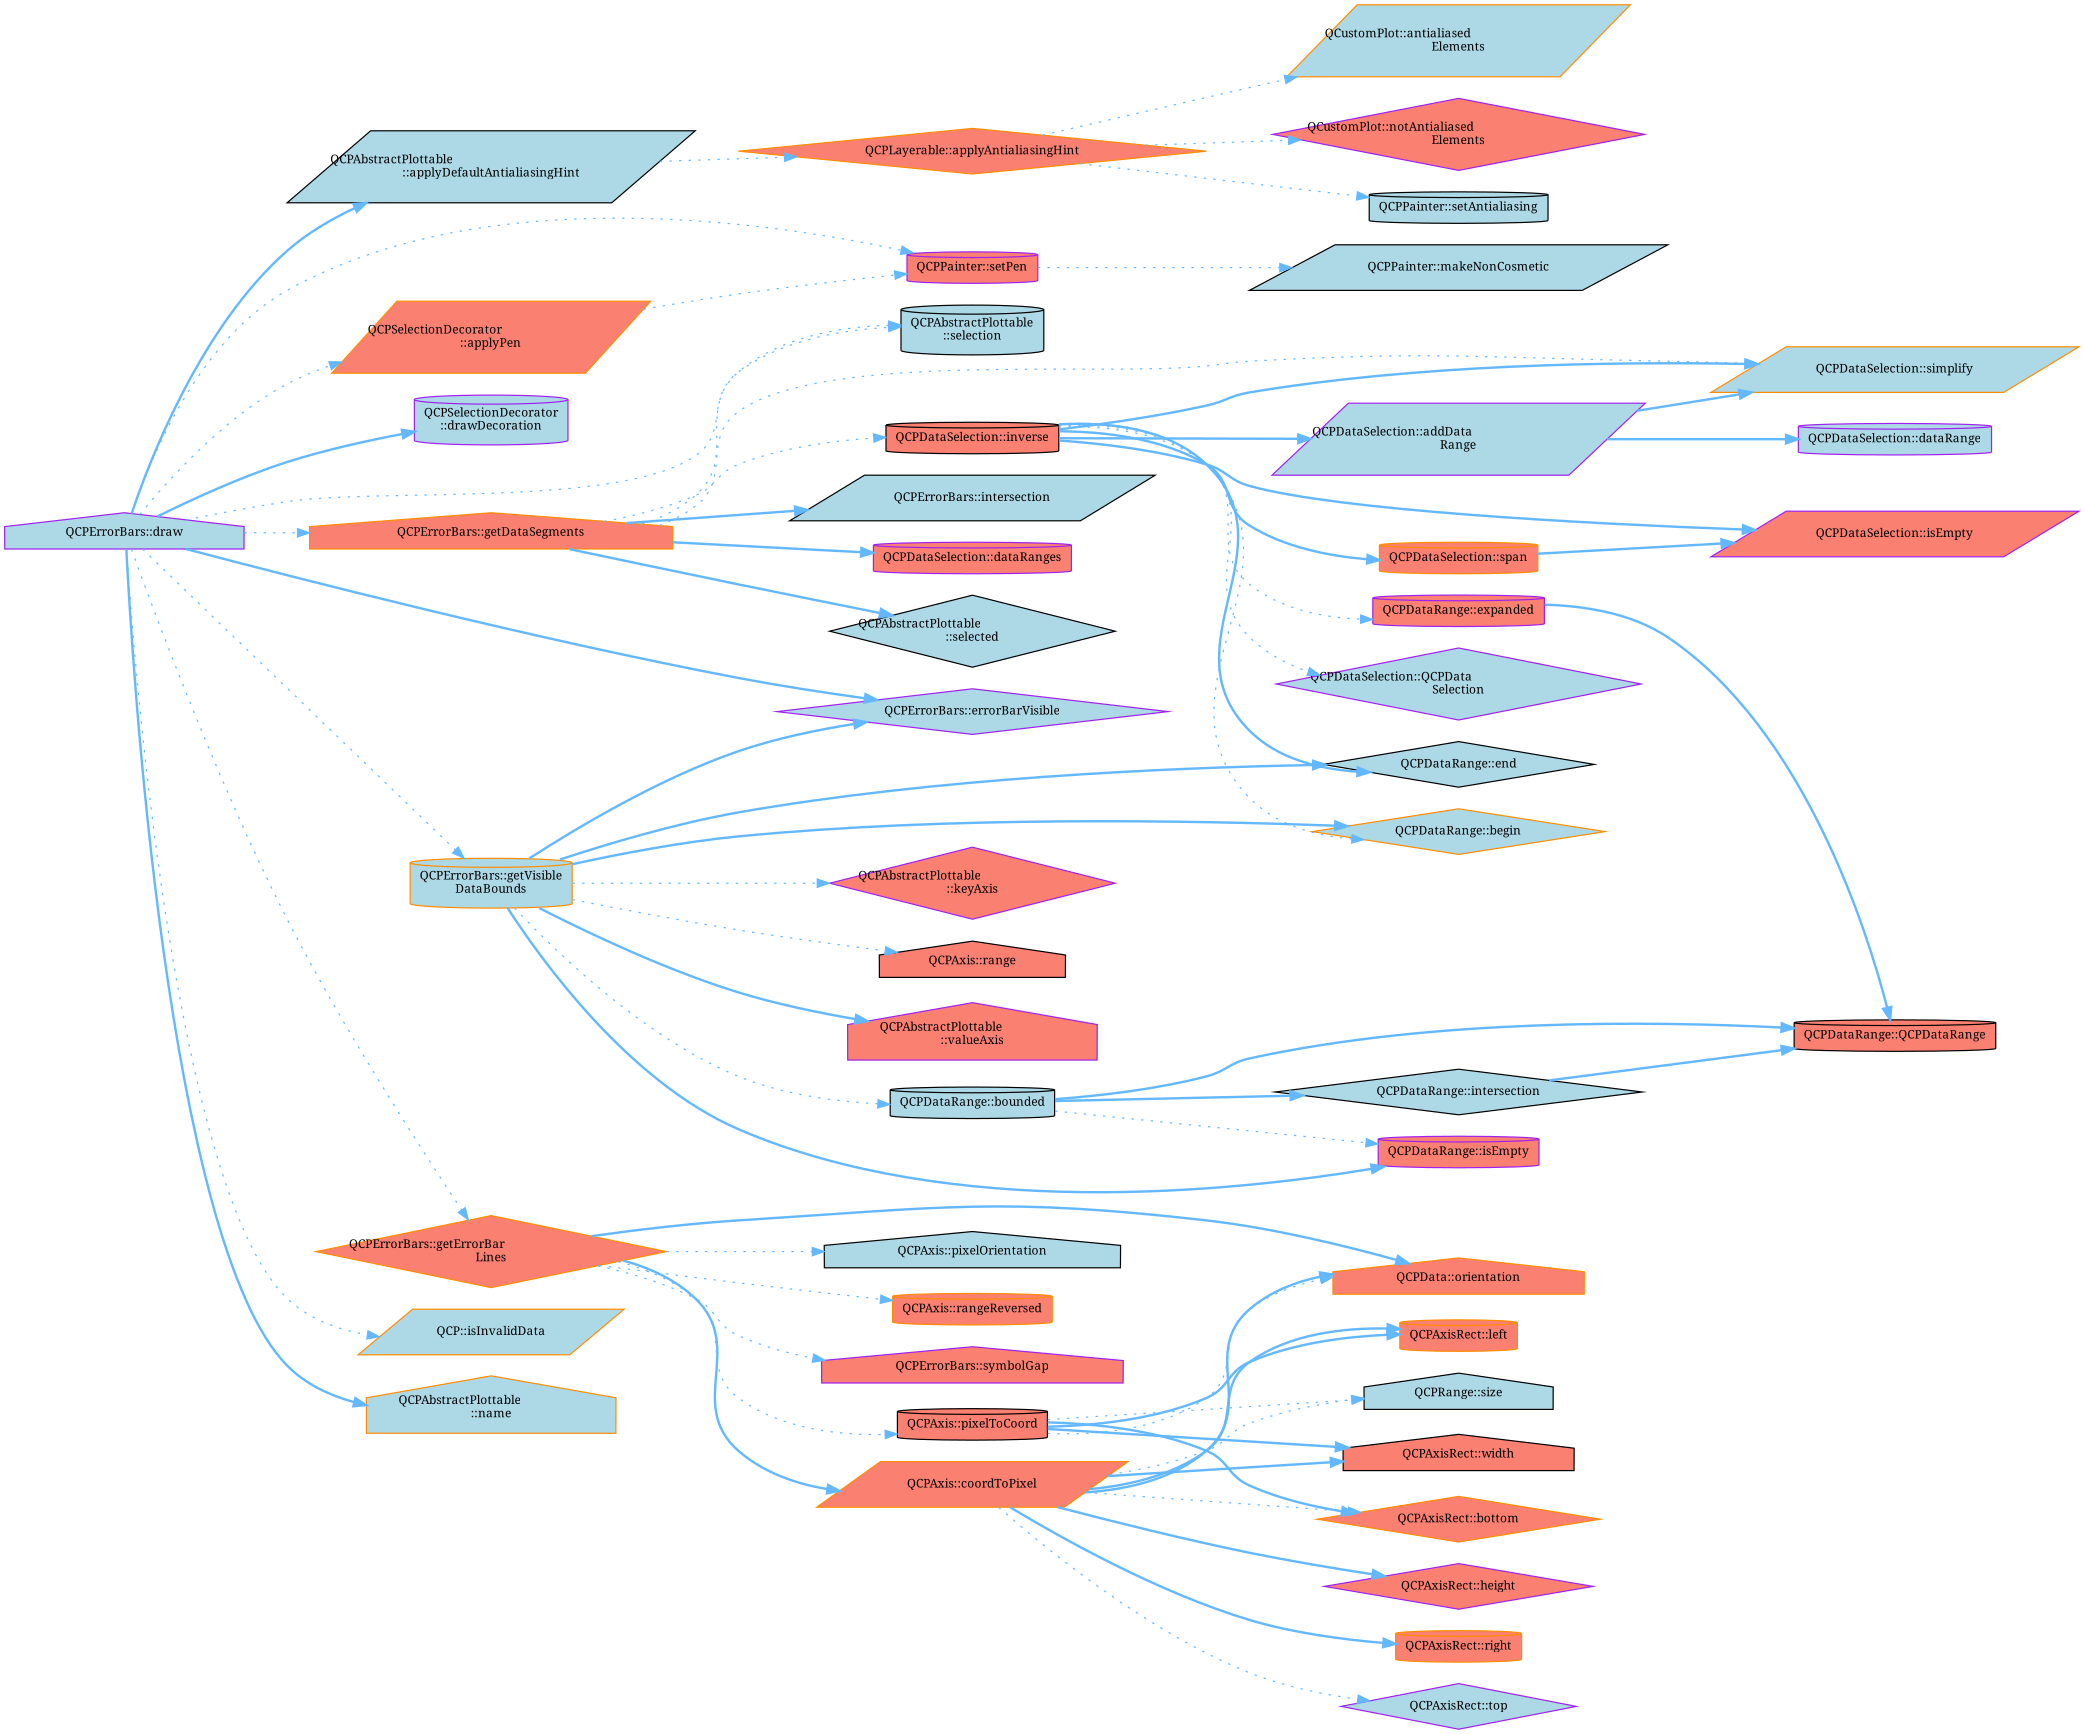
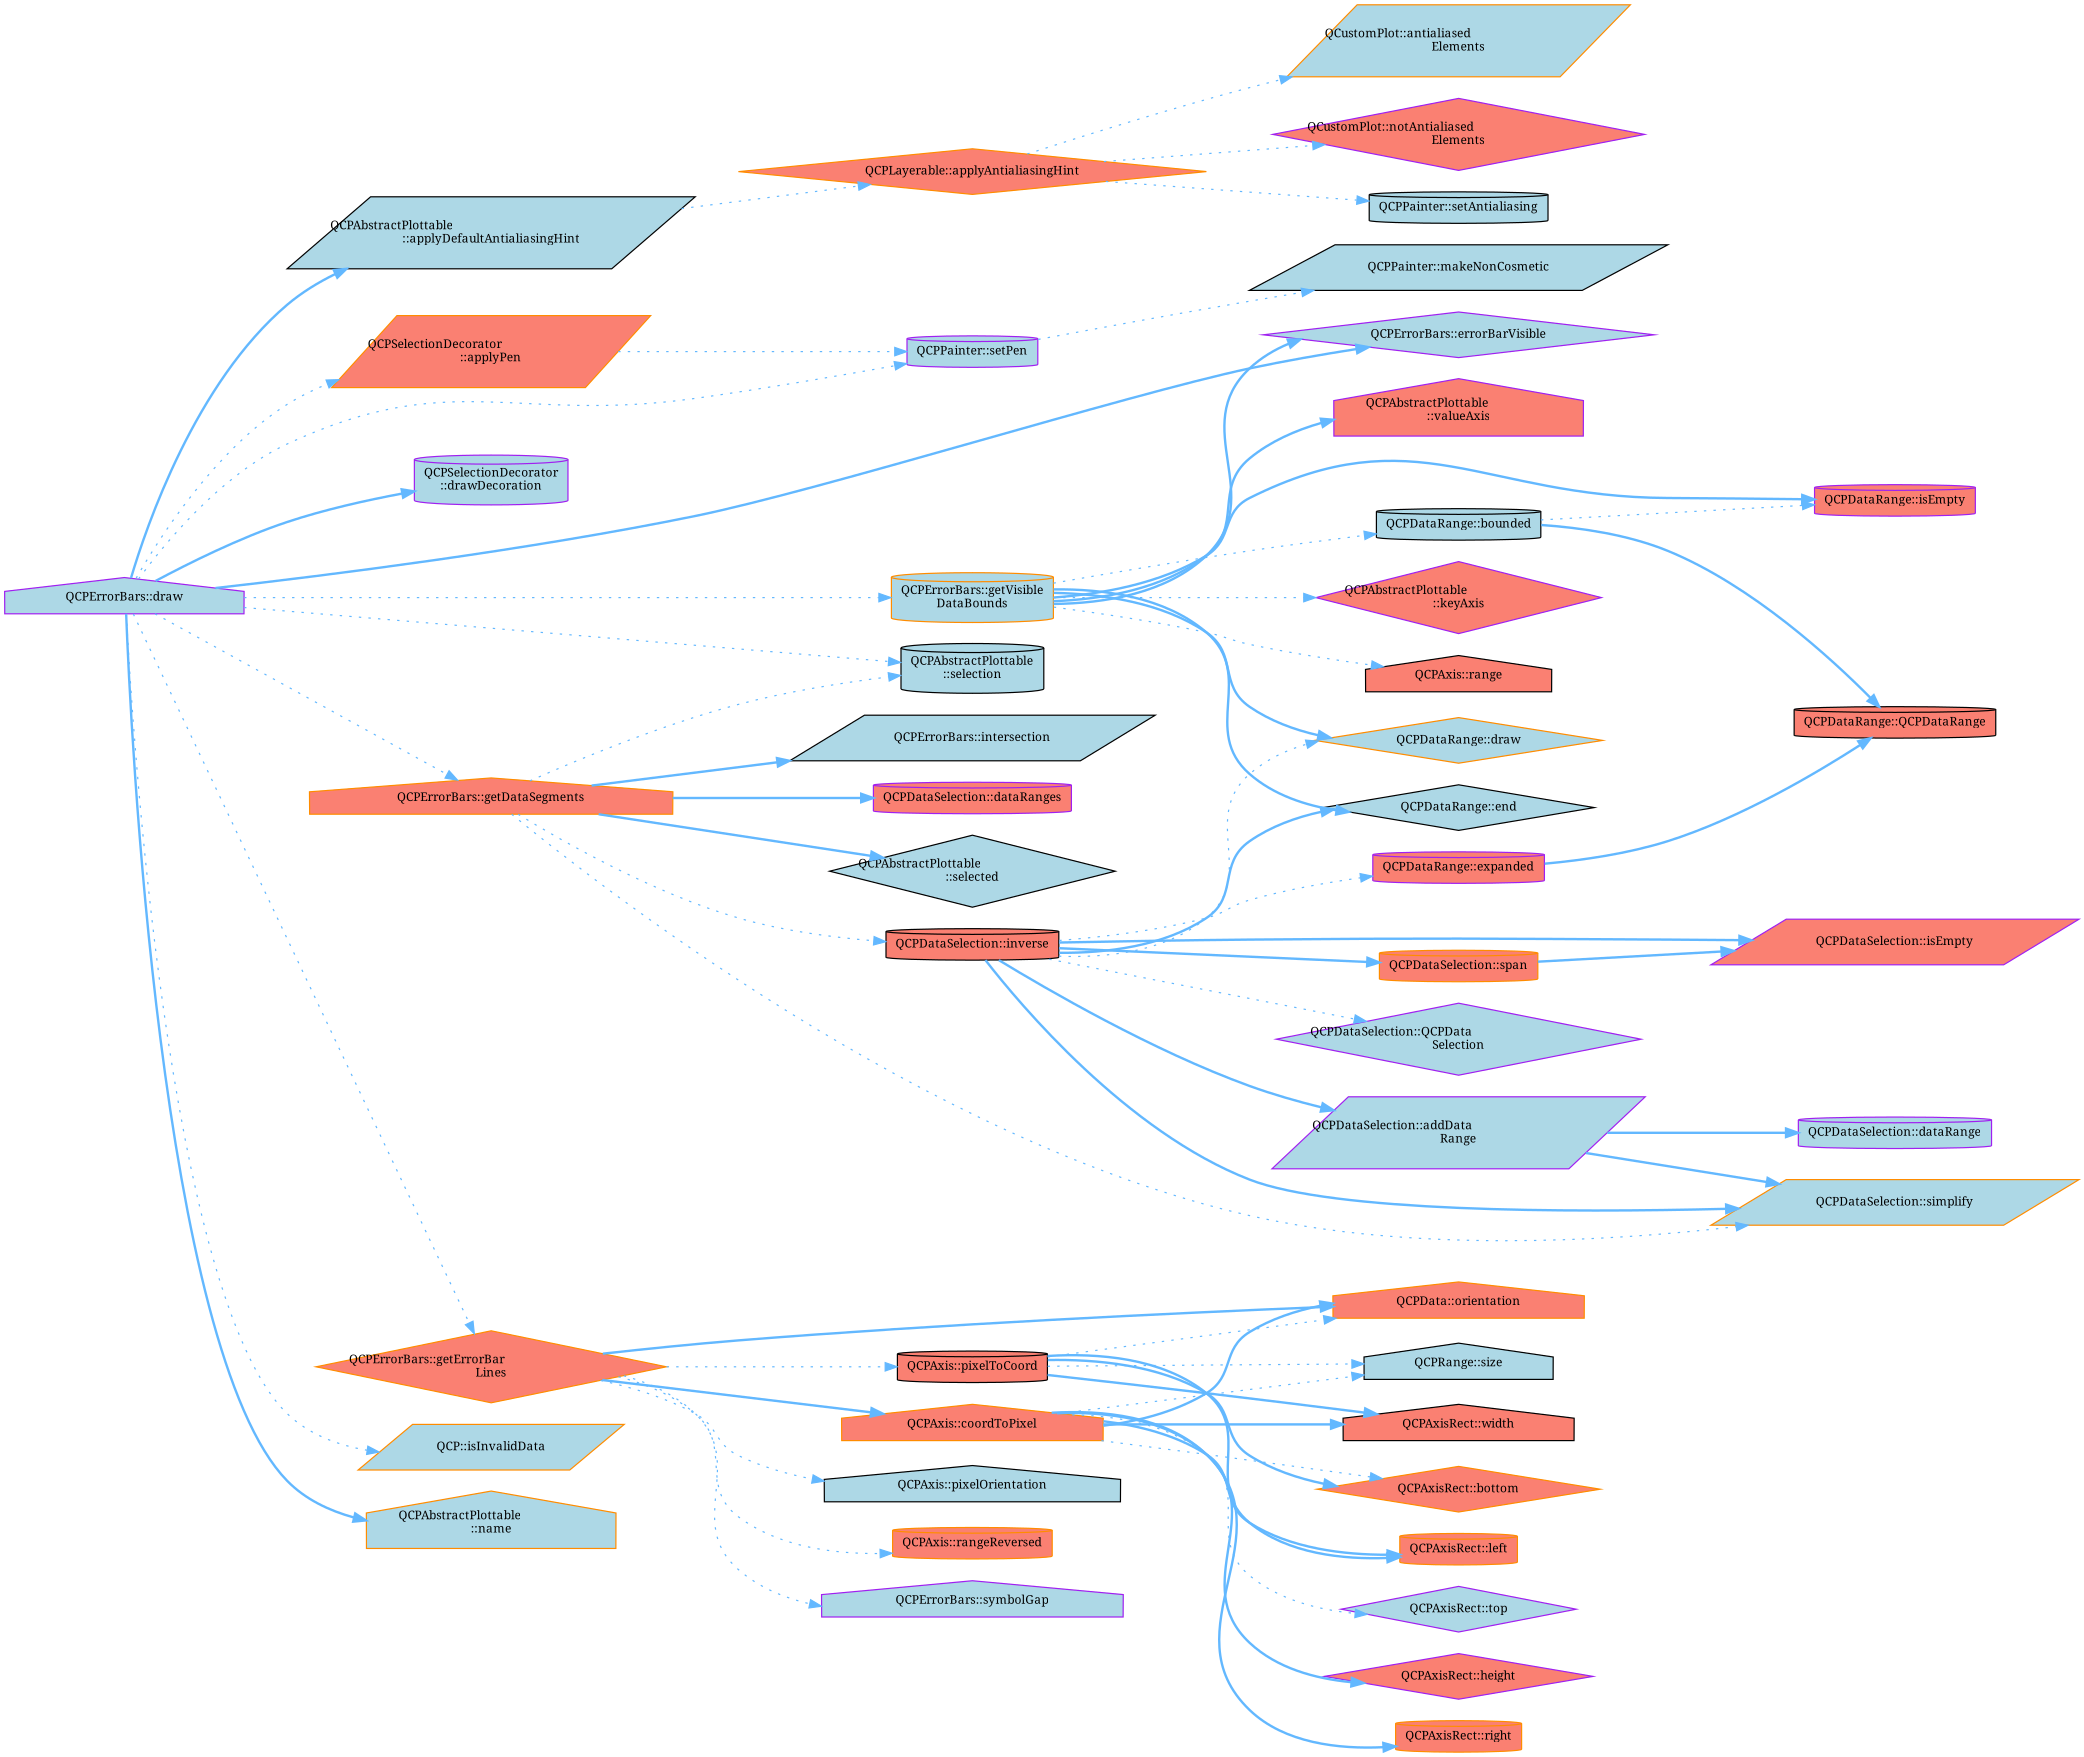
node "QCPPainter::setPen": fillcolor salmon -> lightblue
node "QCPDataRange::begin": label "QCPDataRange::begin" -> "QCPDataRange::draw"
node "QCPDataRange::intersection": removed
node "QCPErrorBars::symbolGap": fillcolor salmon -> lightblue
node "QCPAxis::coordToPixel": shape parallelogram -> house
